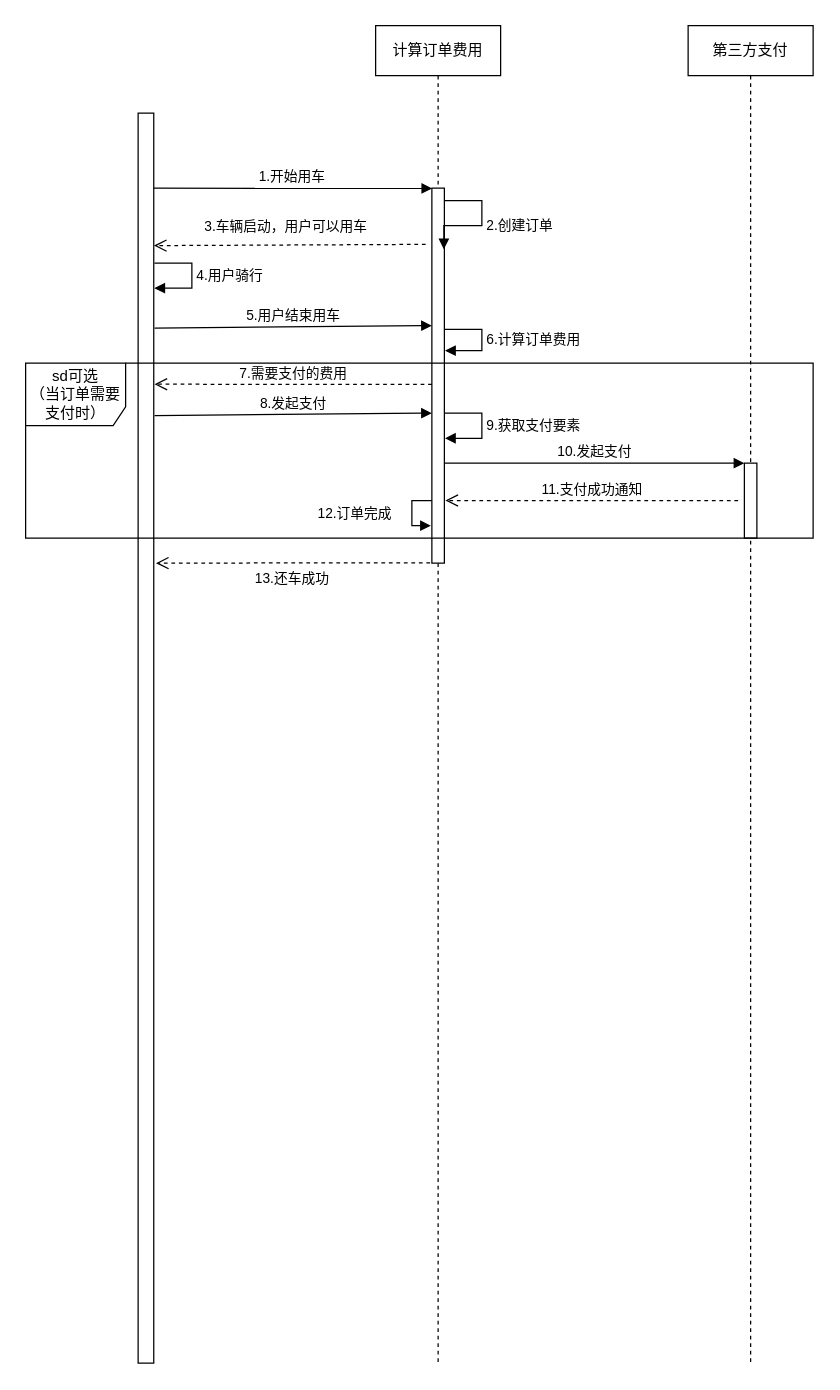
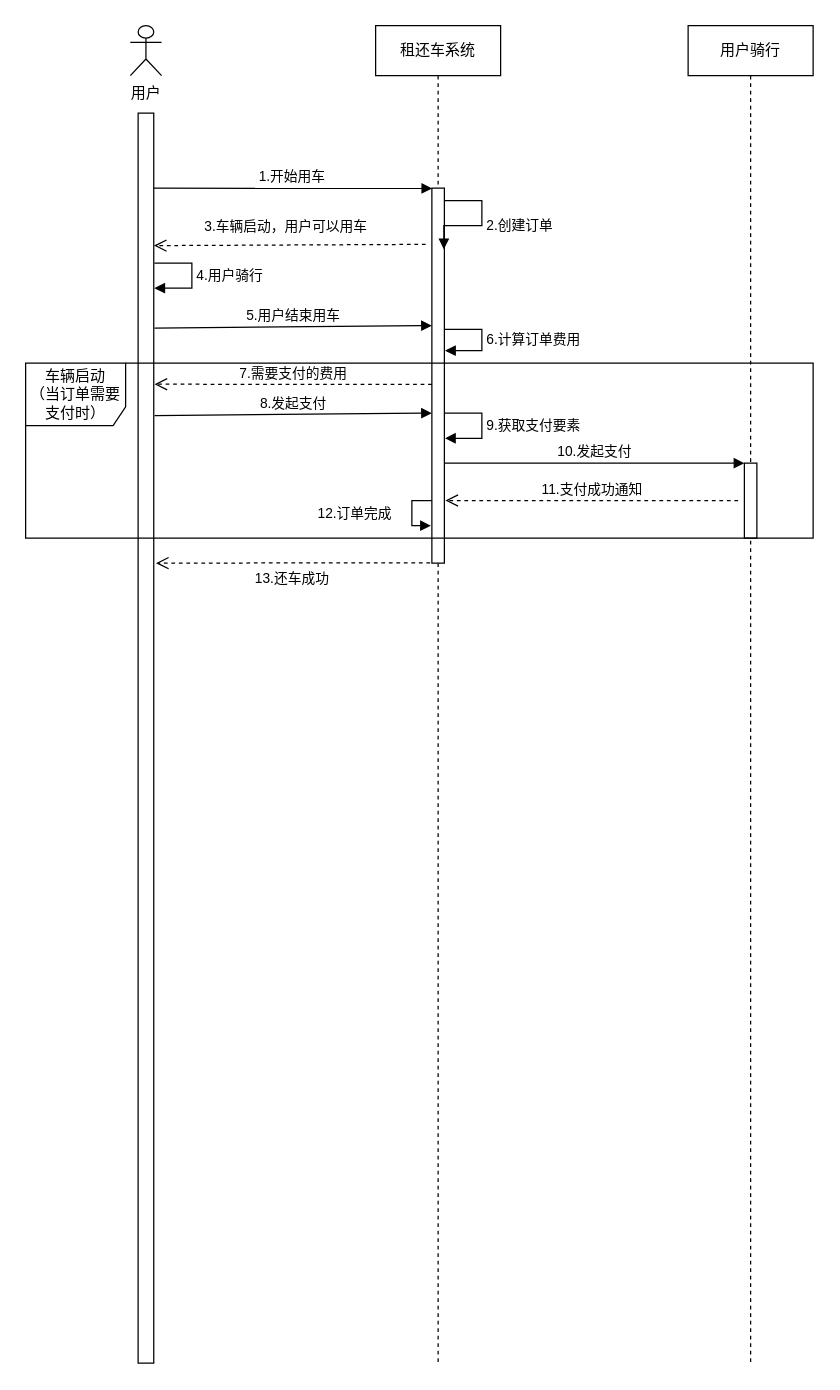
node "用户": added
node "计算订单费用": label "计算订单费用" -> "租还车系统"
node "第三方支付": label "第三方支付" -> "用户骑行"
node "sd可选 （当订单需要支付时）": label "sd可选 （当订单需要支付时）" -> "车辆启动 （当订单需要支付时）"
